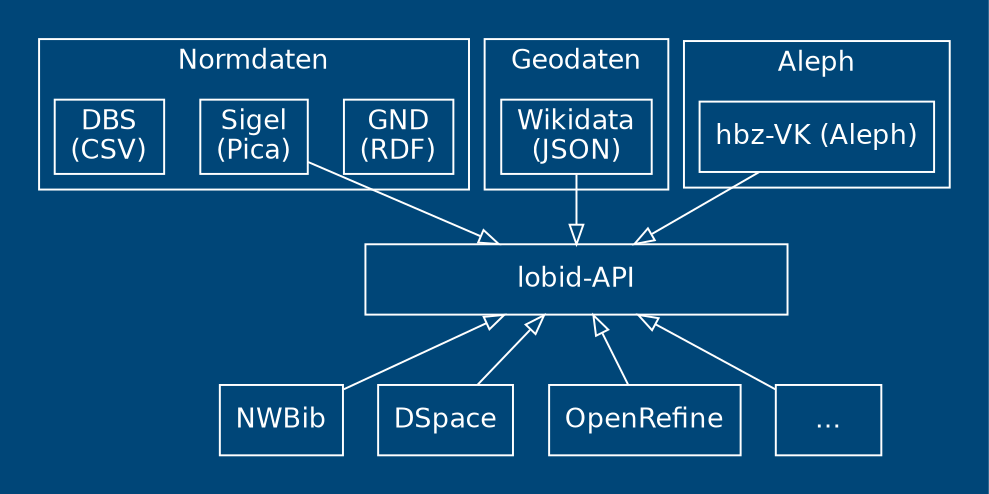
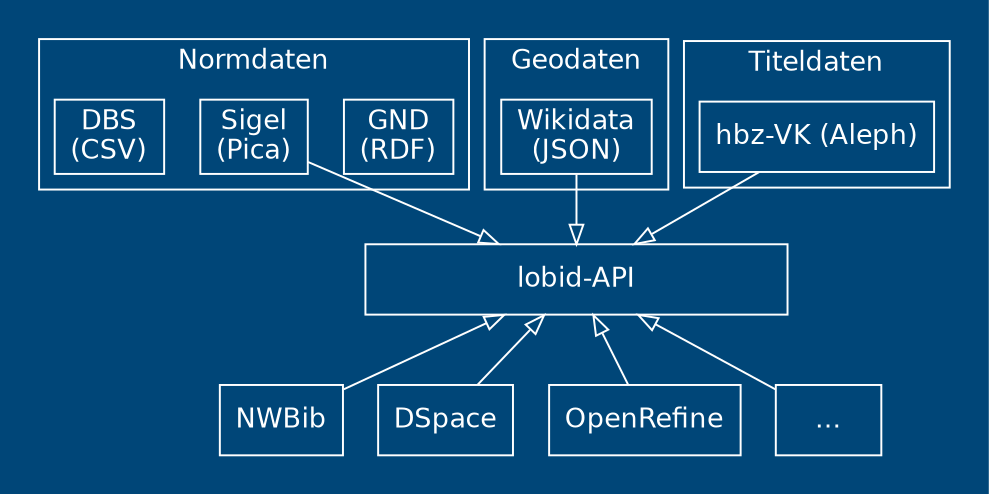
cluster "Aleph": label "Aleph" -> "Titeldaten"
